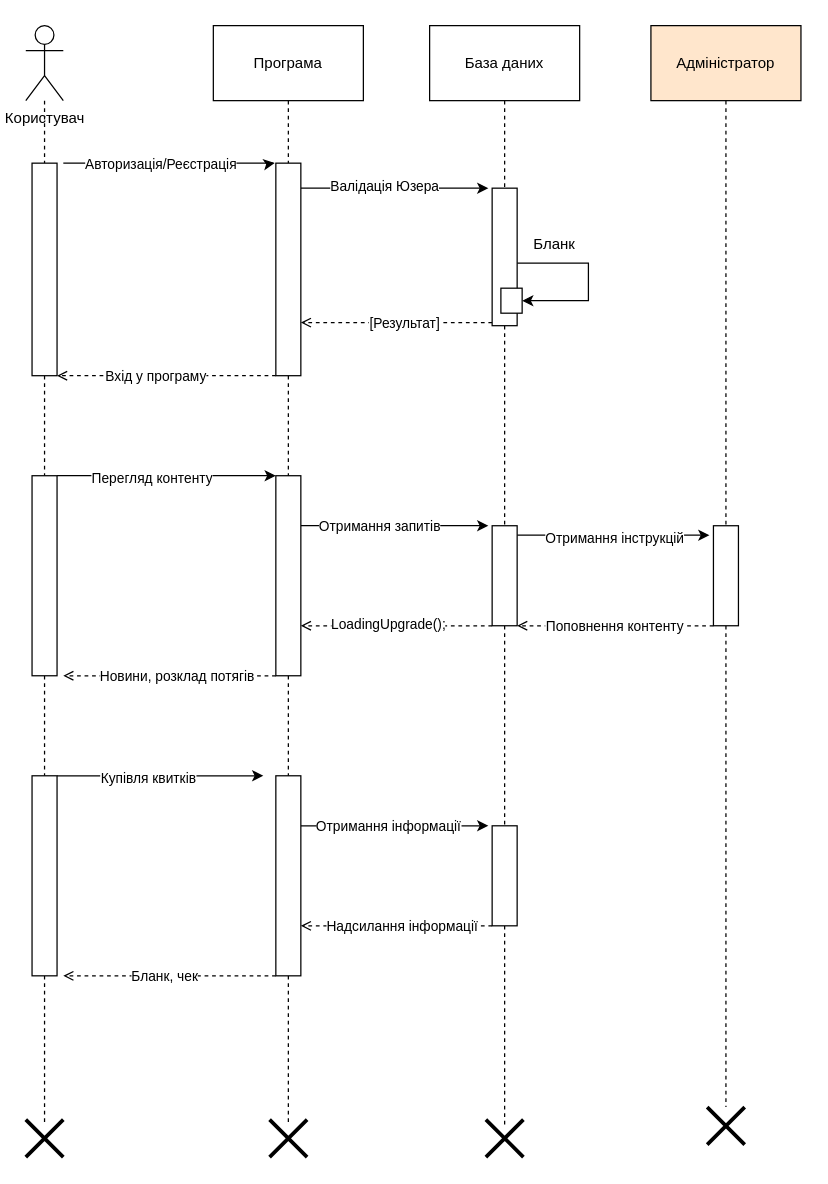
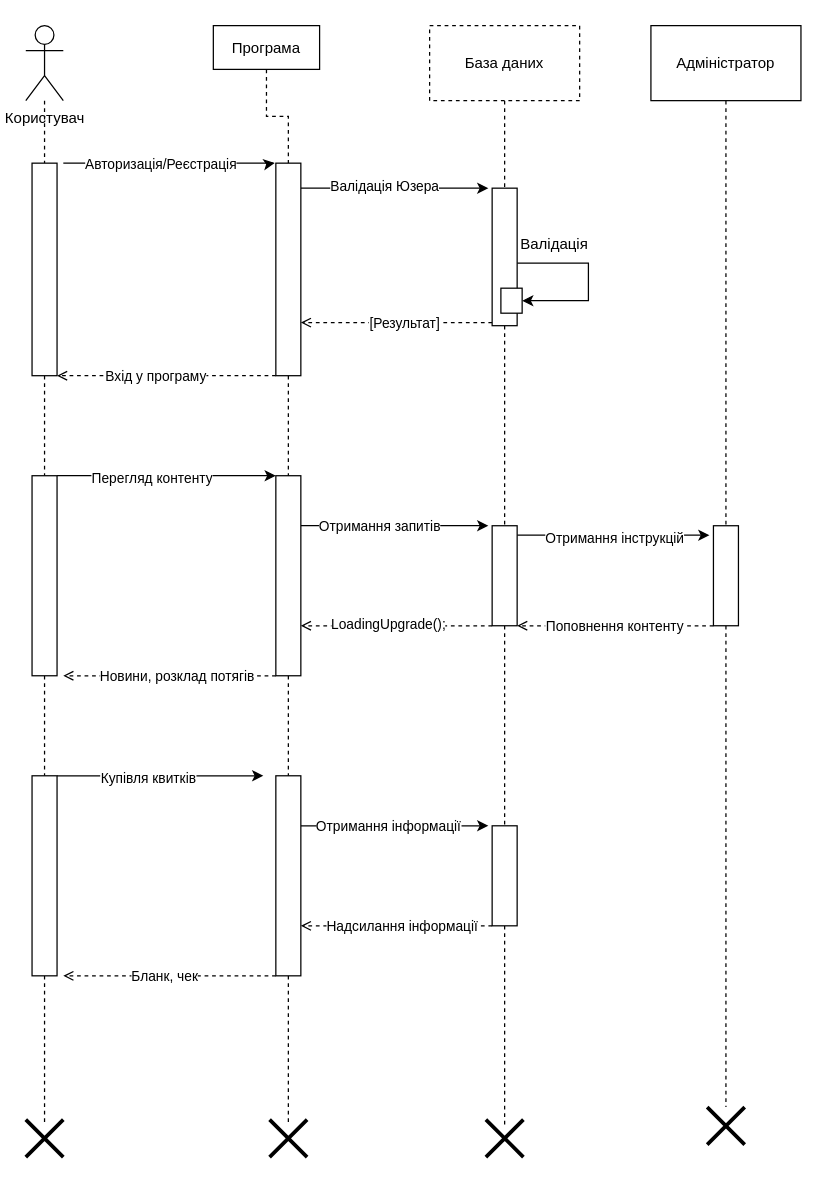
node "Програма": size 150x75 -> 106x44
node "База даних": style solid -> dashed
node "Адміністратор": fillcolor #ffe6cc -> #ffffff
node "Бланк": label "Бланк" -> "Валідація"
